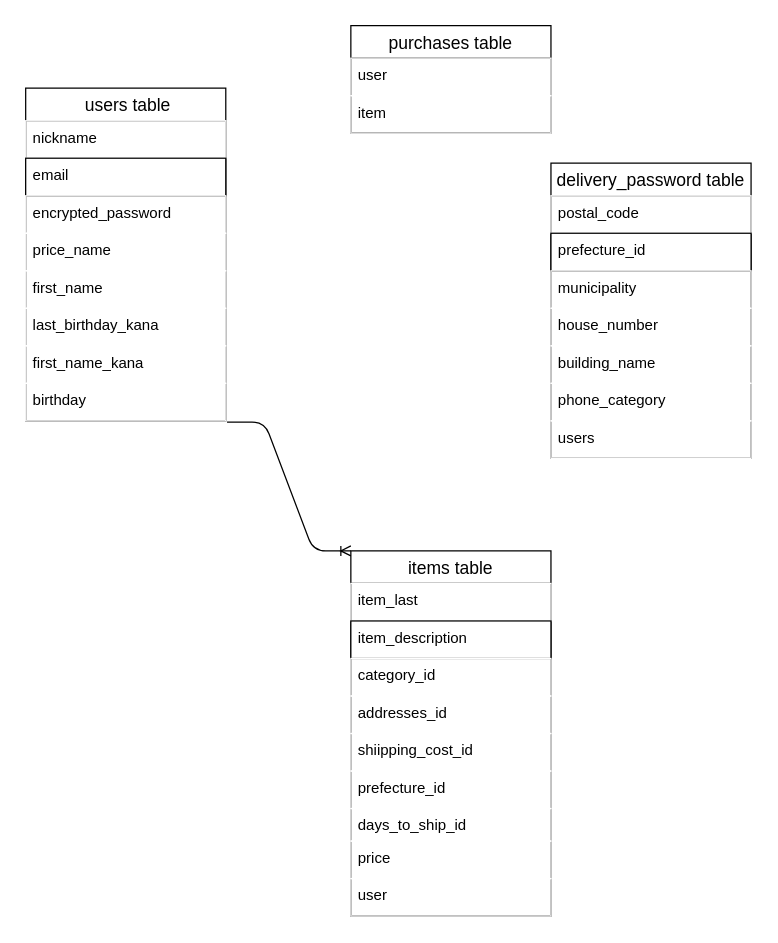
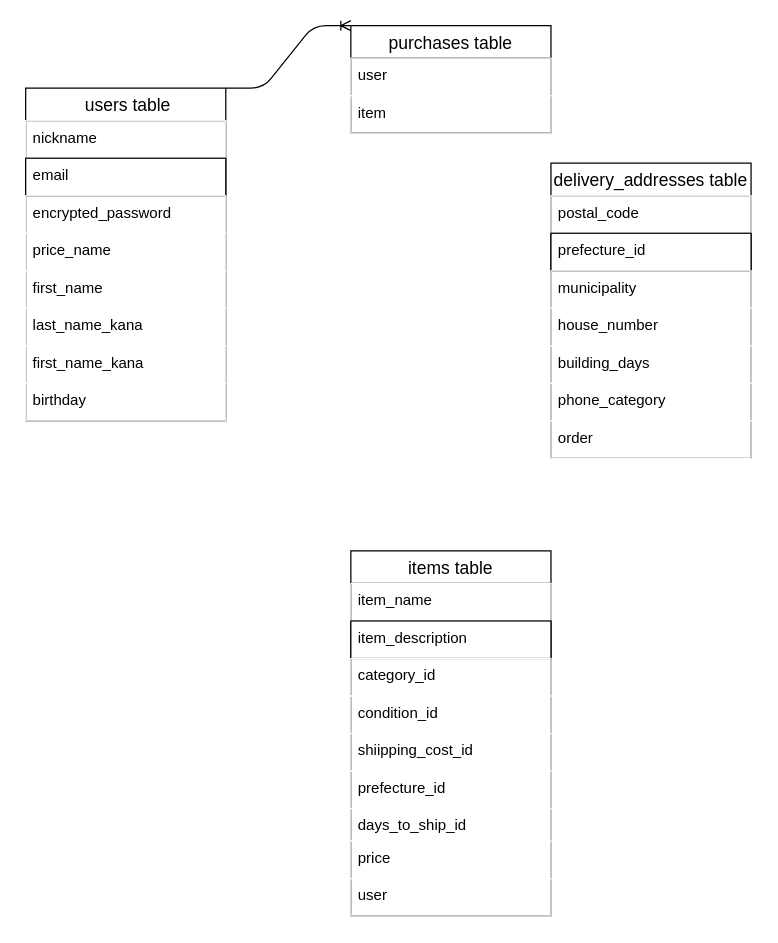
edge "users table" -> "purchases table": added
node "delivery_password table": label "delivery_password table" -> "delivery_addresses table"
node "last_birthday_kana": label "last_birthday_kana" -> "last_name_kana"
node "building_name": label "building_name" -> "building_days"
node "users": label "users" -> "order"
edge "birthday" -> "items table": removed
node "item_last": label "item_last" -> "item_name"
node "addresses_id": label "addresses_id" -> "condition_id"
